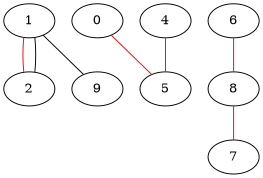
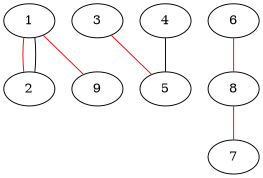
node "0": label "0" -> "3"
edge "1" -- "9": color black -> red
edge "4" -- "5": color red -> black
